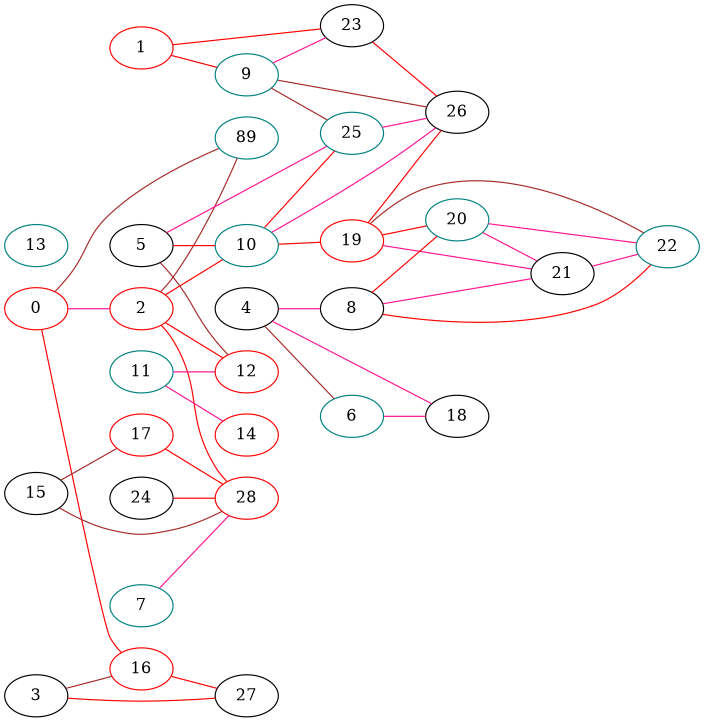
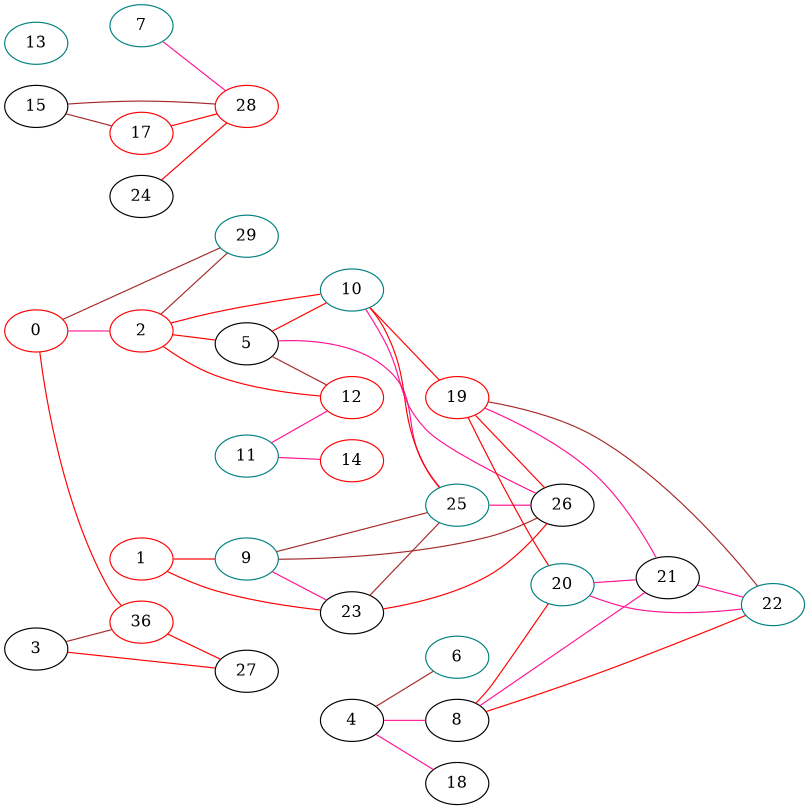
node "89": label "89" -> "29"
edge "2" -- "28": now "2" -- "5"
edge "6" -- "18": removed
edge "25" -- "23": added
node "16": label "16" -> "36"
